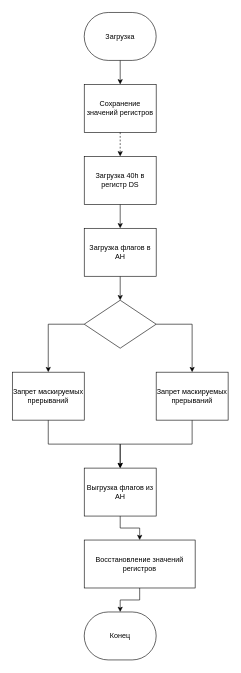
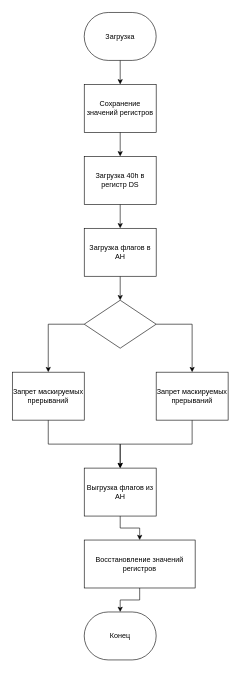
edge "Сохранение значений регистров" -> "Загрузка 40h в регистр DS": style dashed -> solid
